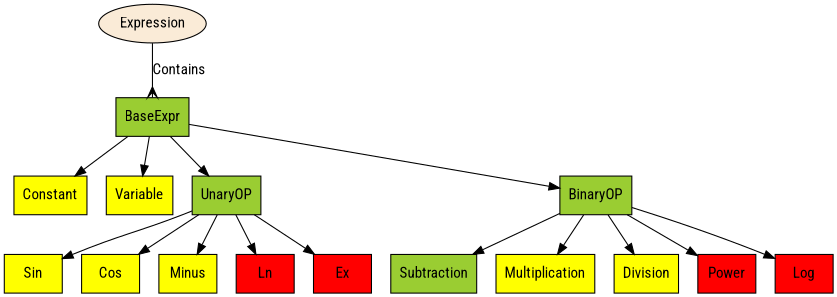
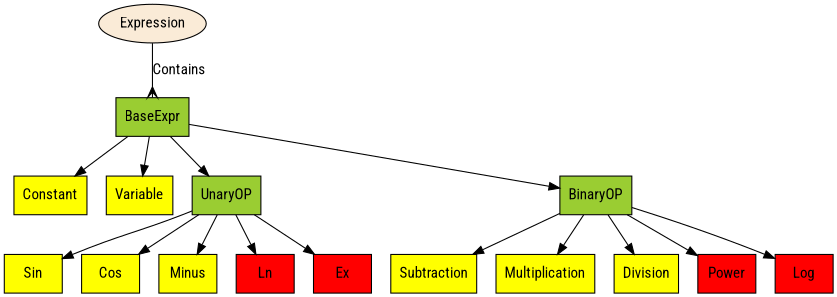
node "Subtraction": fillcolor yellowgreen -> yellow
